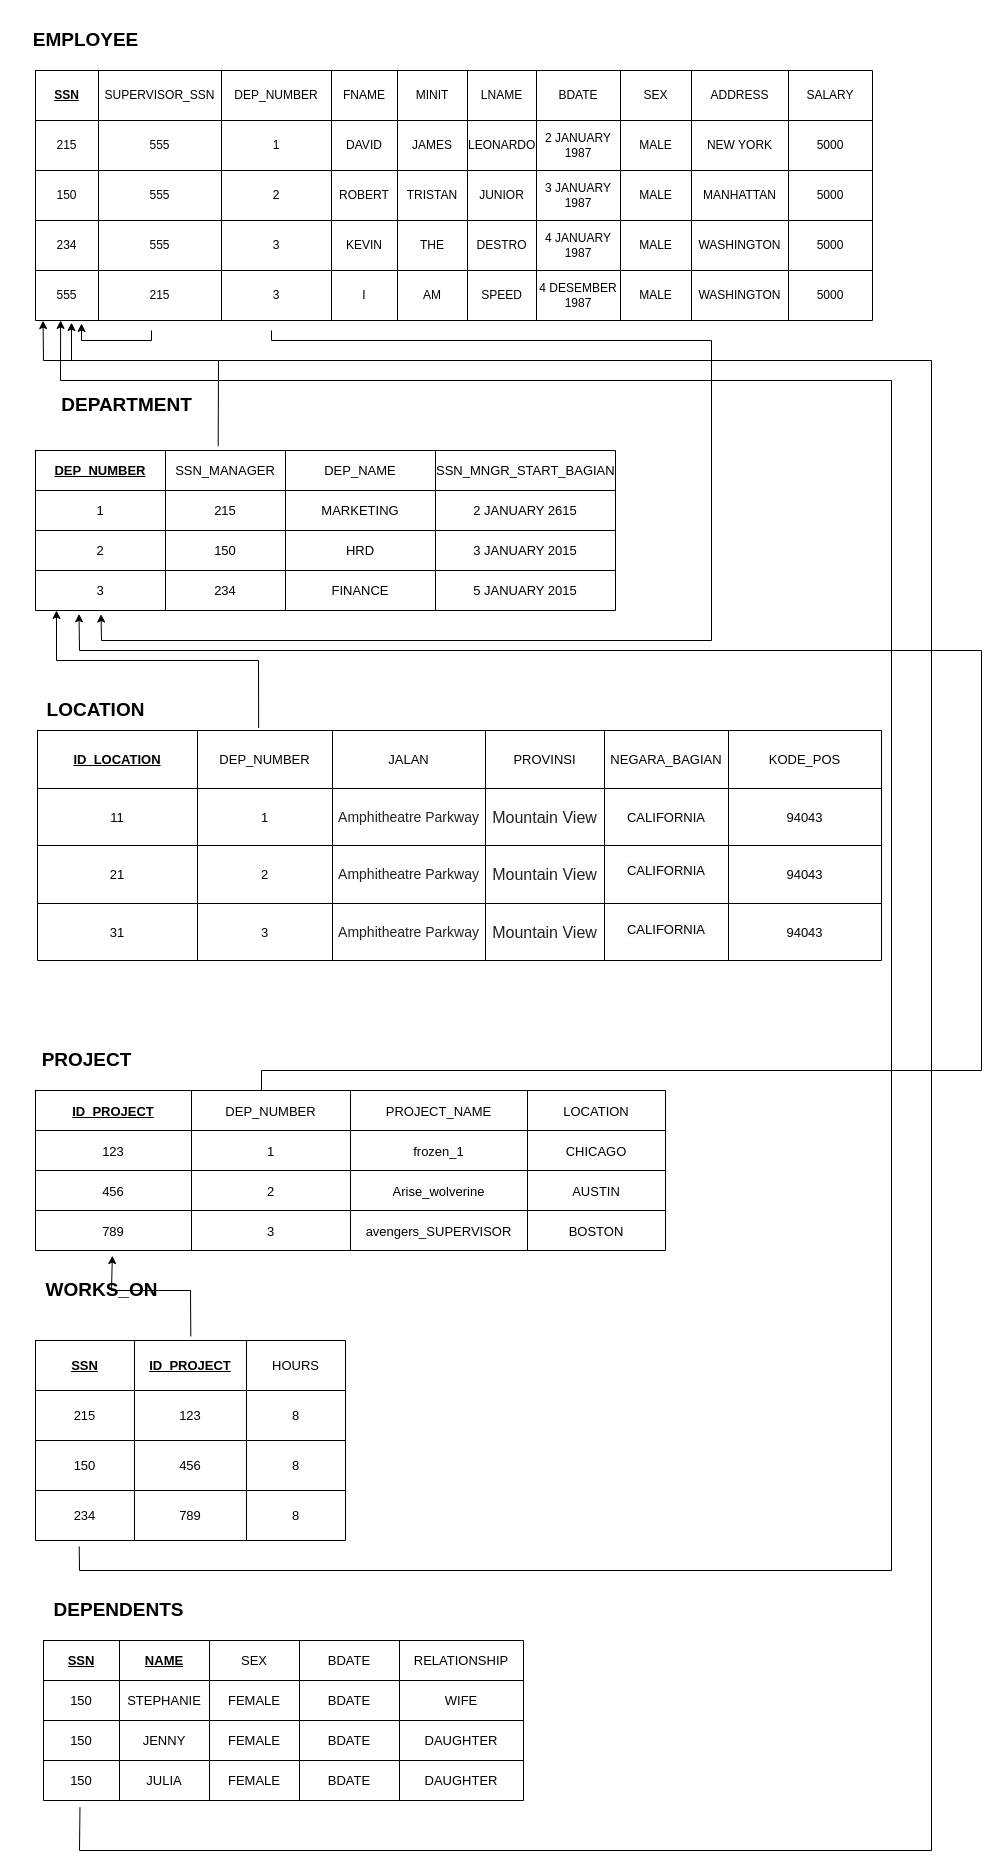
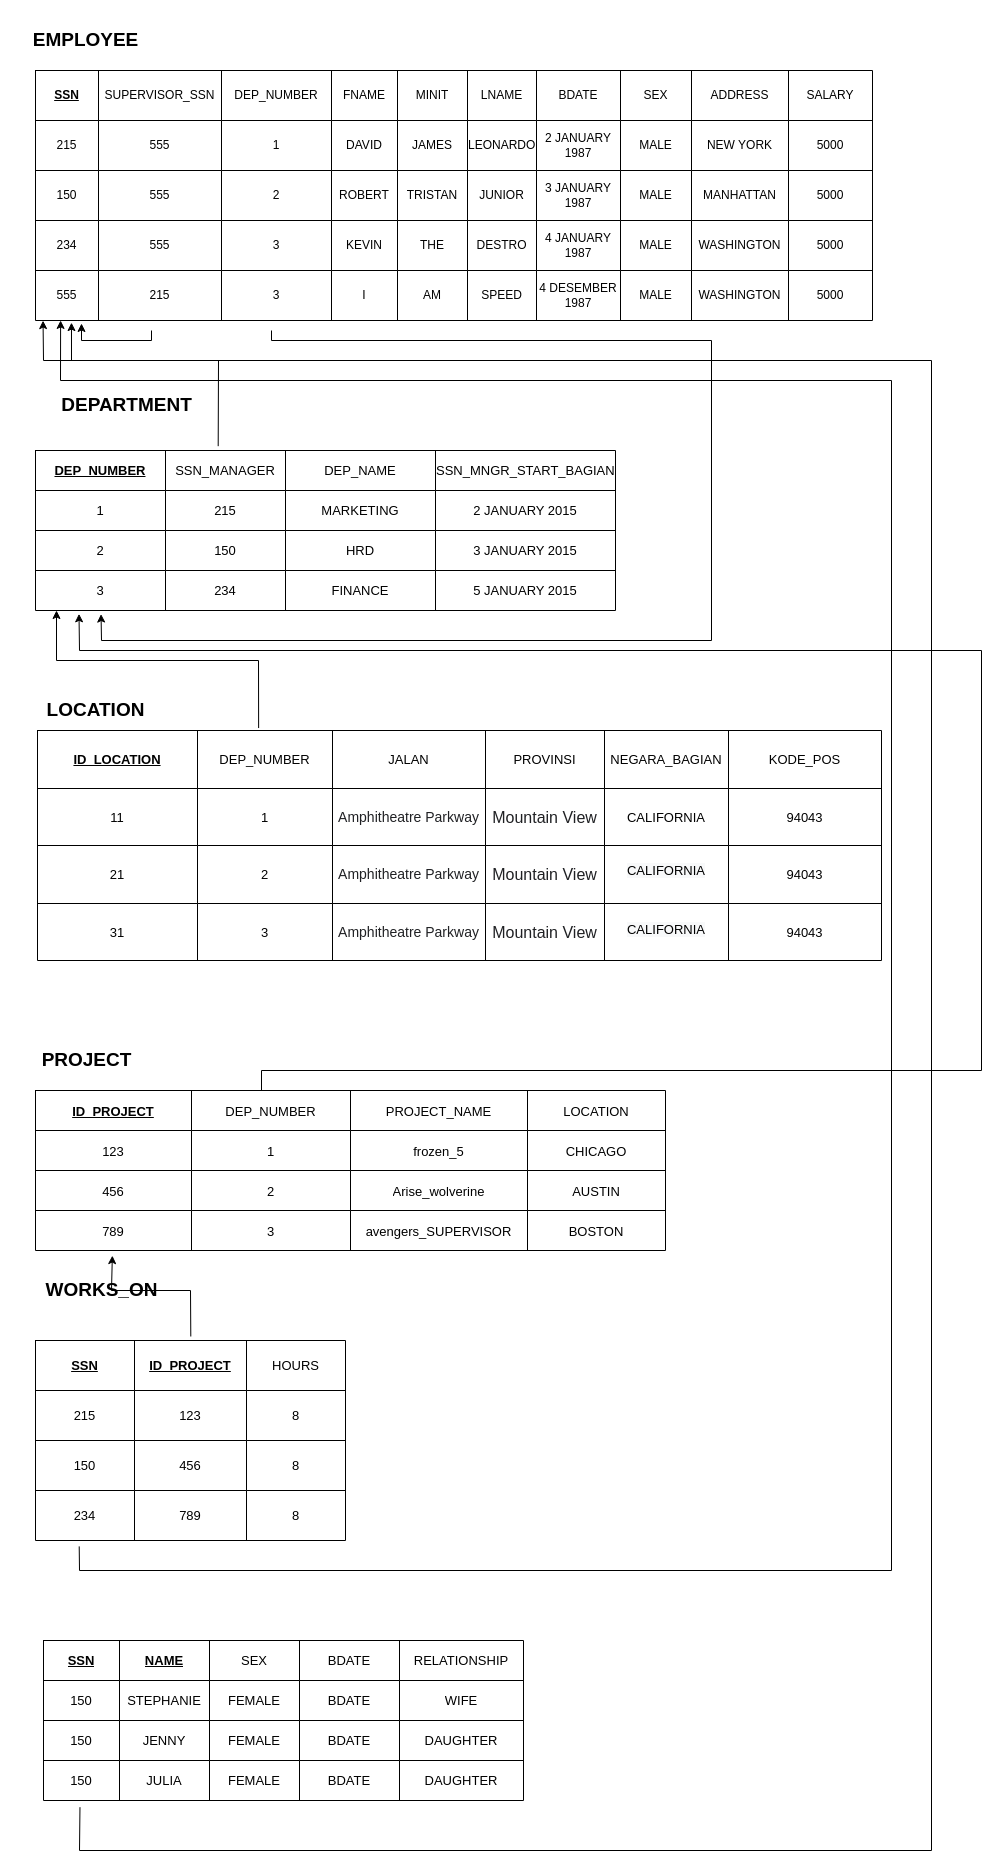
node "2 JANUARY 2615": label "2 JANUARY 2615" -> "2 JANUARY 2015"
node "frozen_1": label "frozen_1" -> "frozen_5"
node "DEPENDENTS": removed
